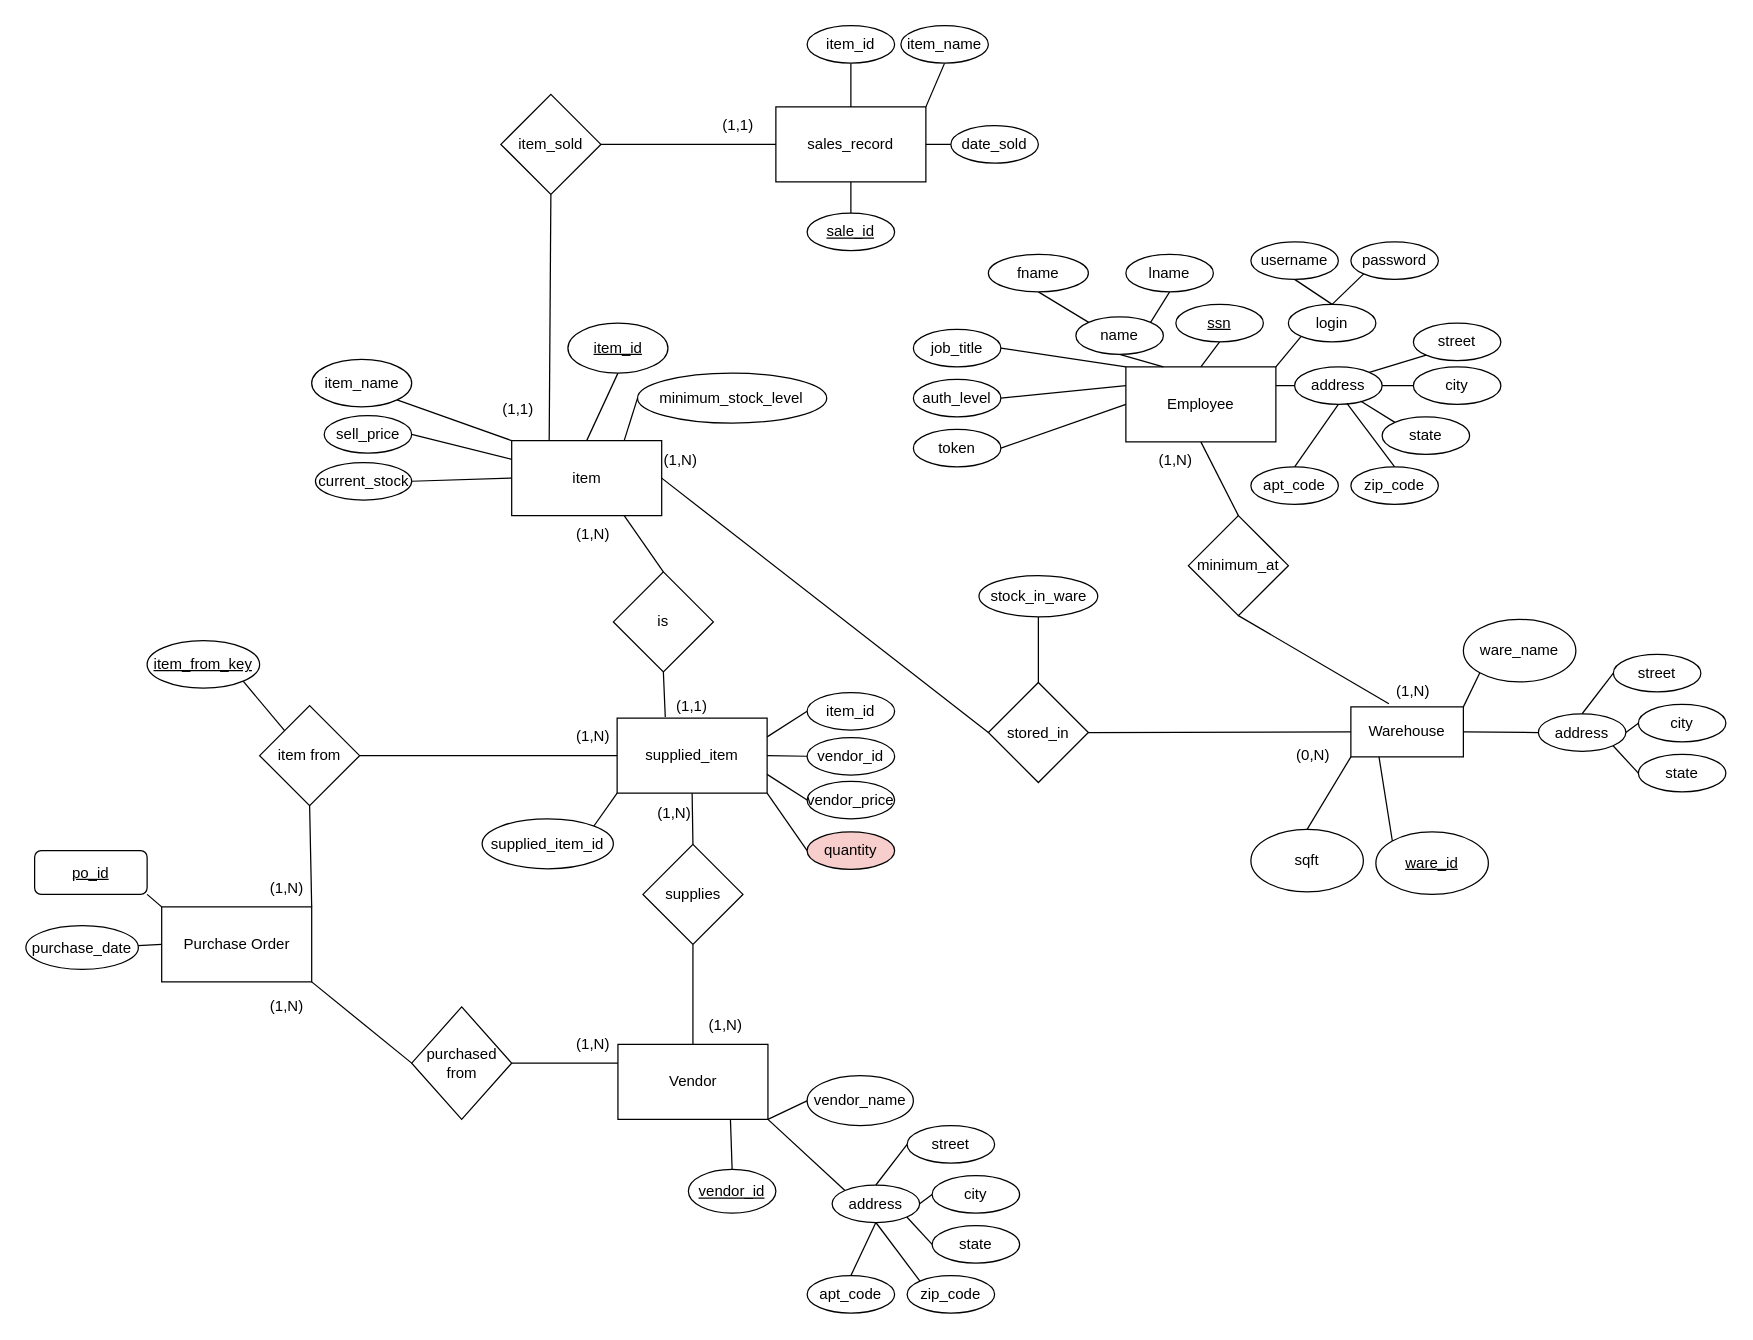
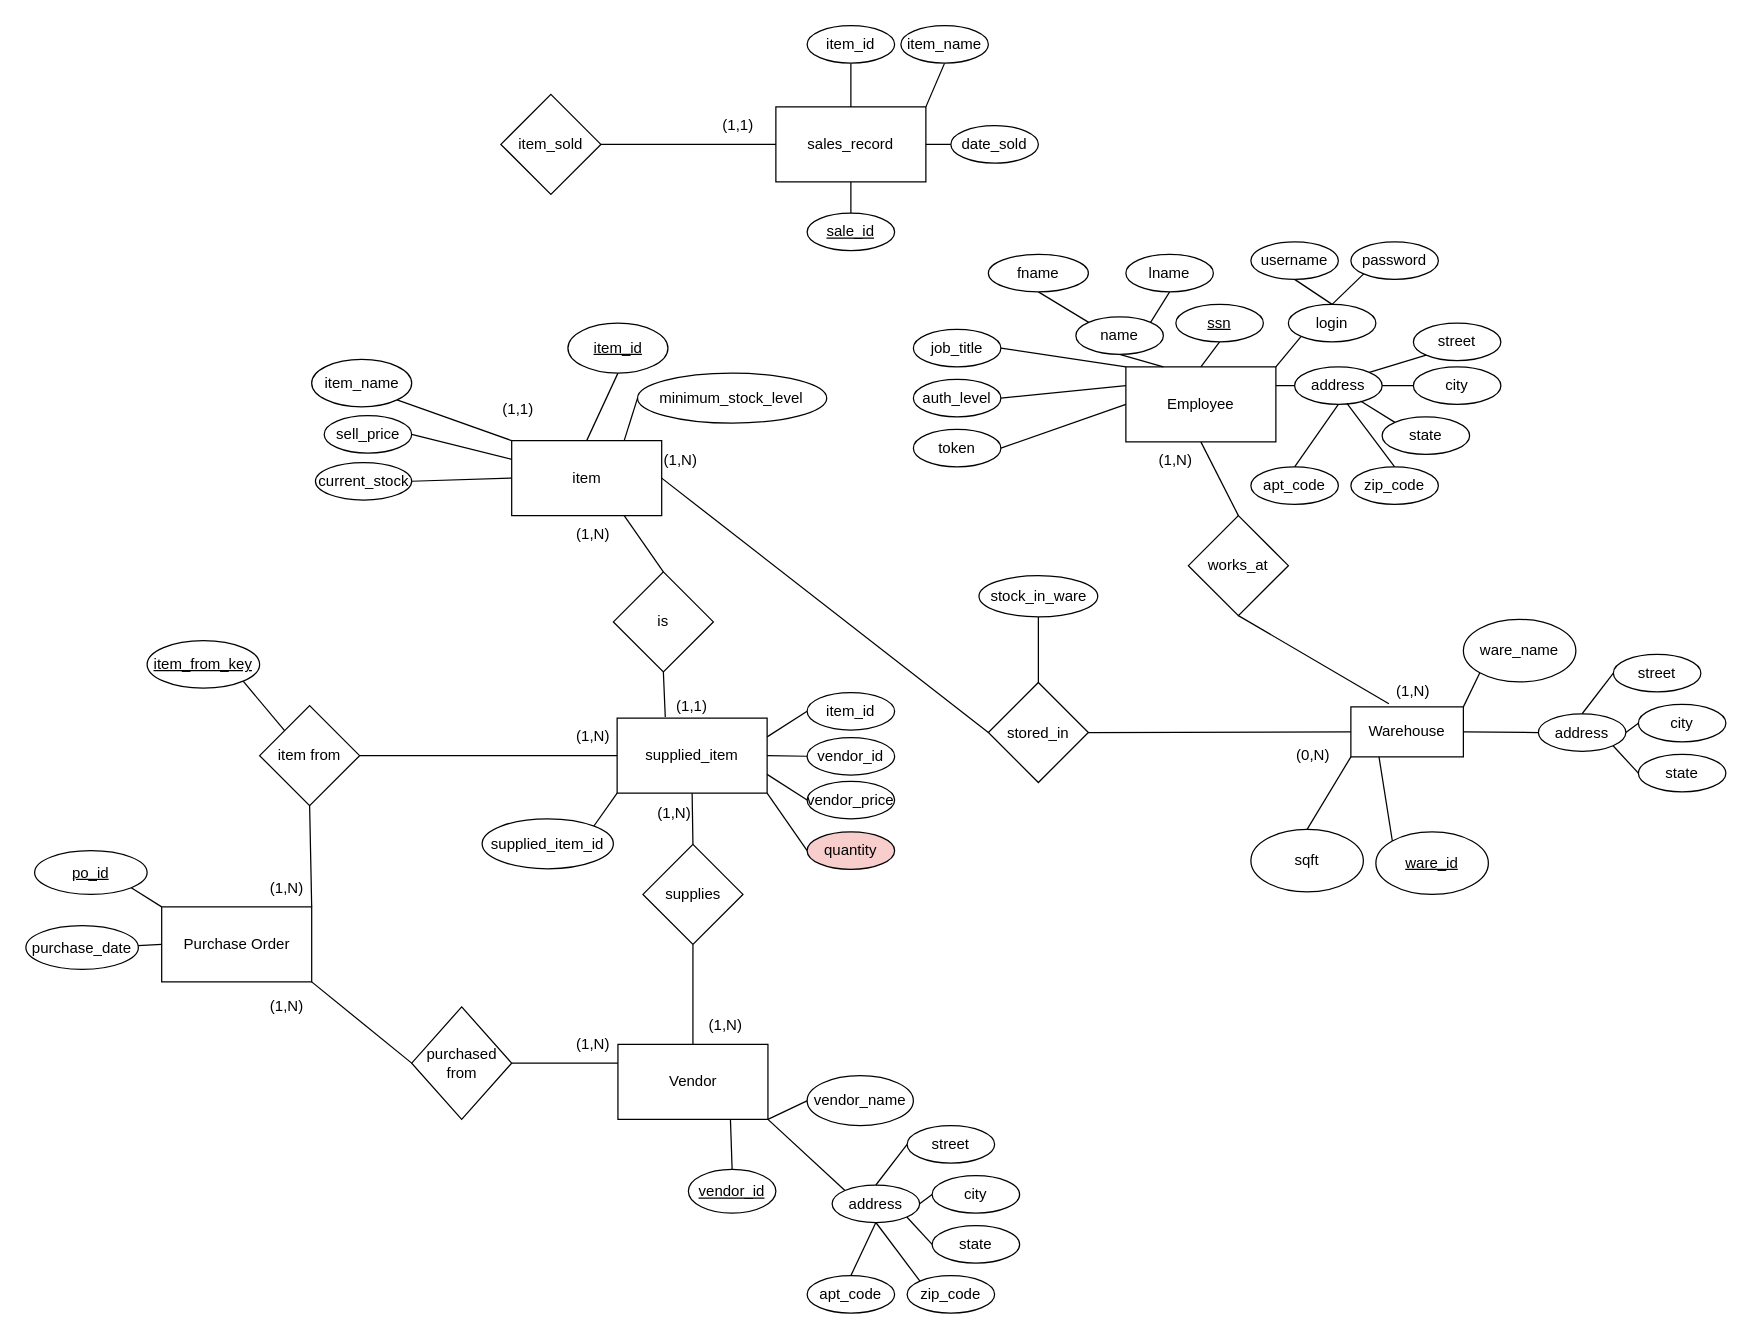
edge "item_sold" -- "item": removed
node "minimum_at": label "minimum_at" -> "works_at"
node "po_id": shape rounded rectangle -> ellipse
